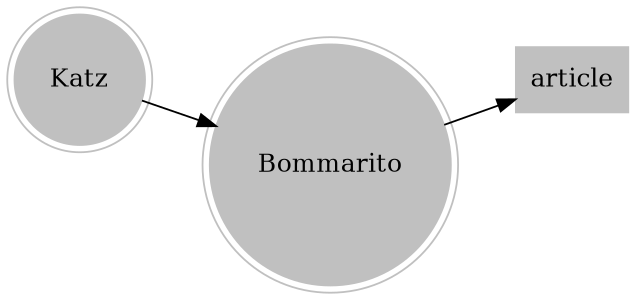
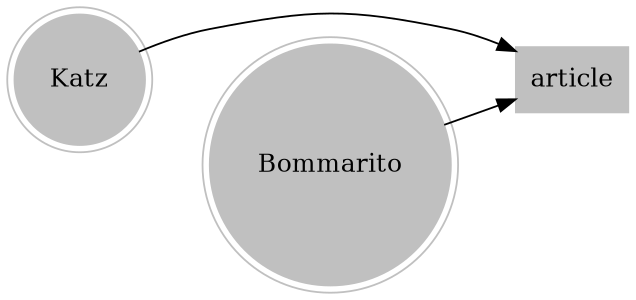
edge "Katz" -> "Bommarito": now "Katz" -> "article"
